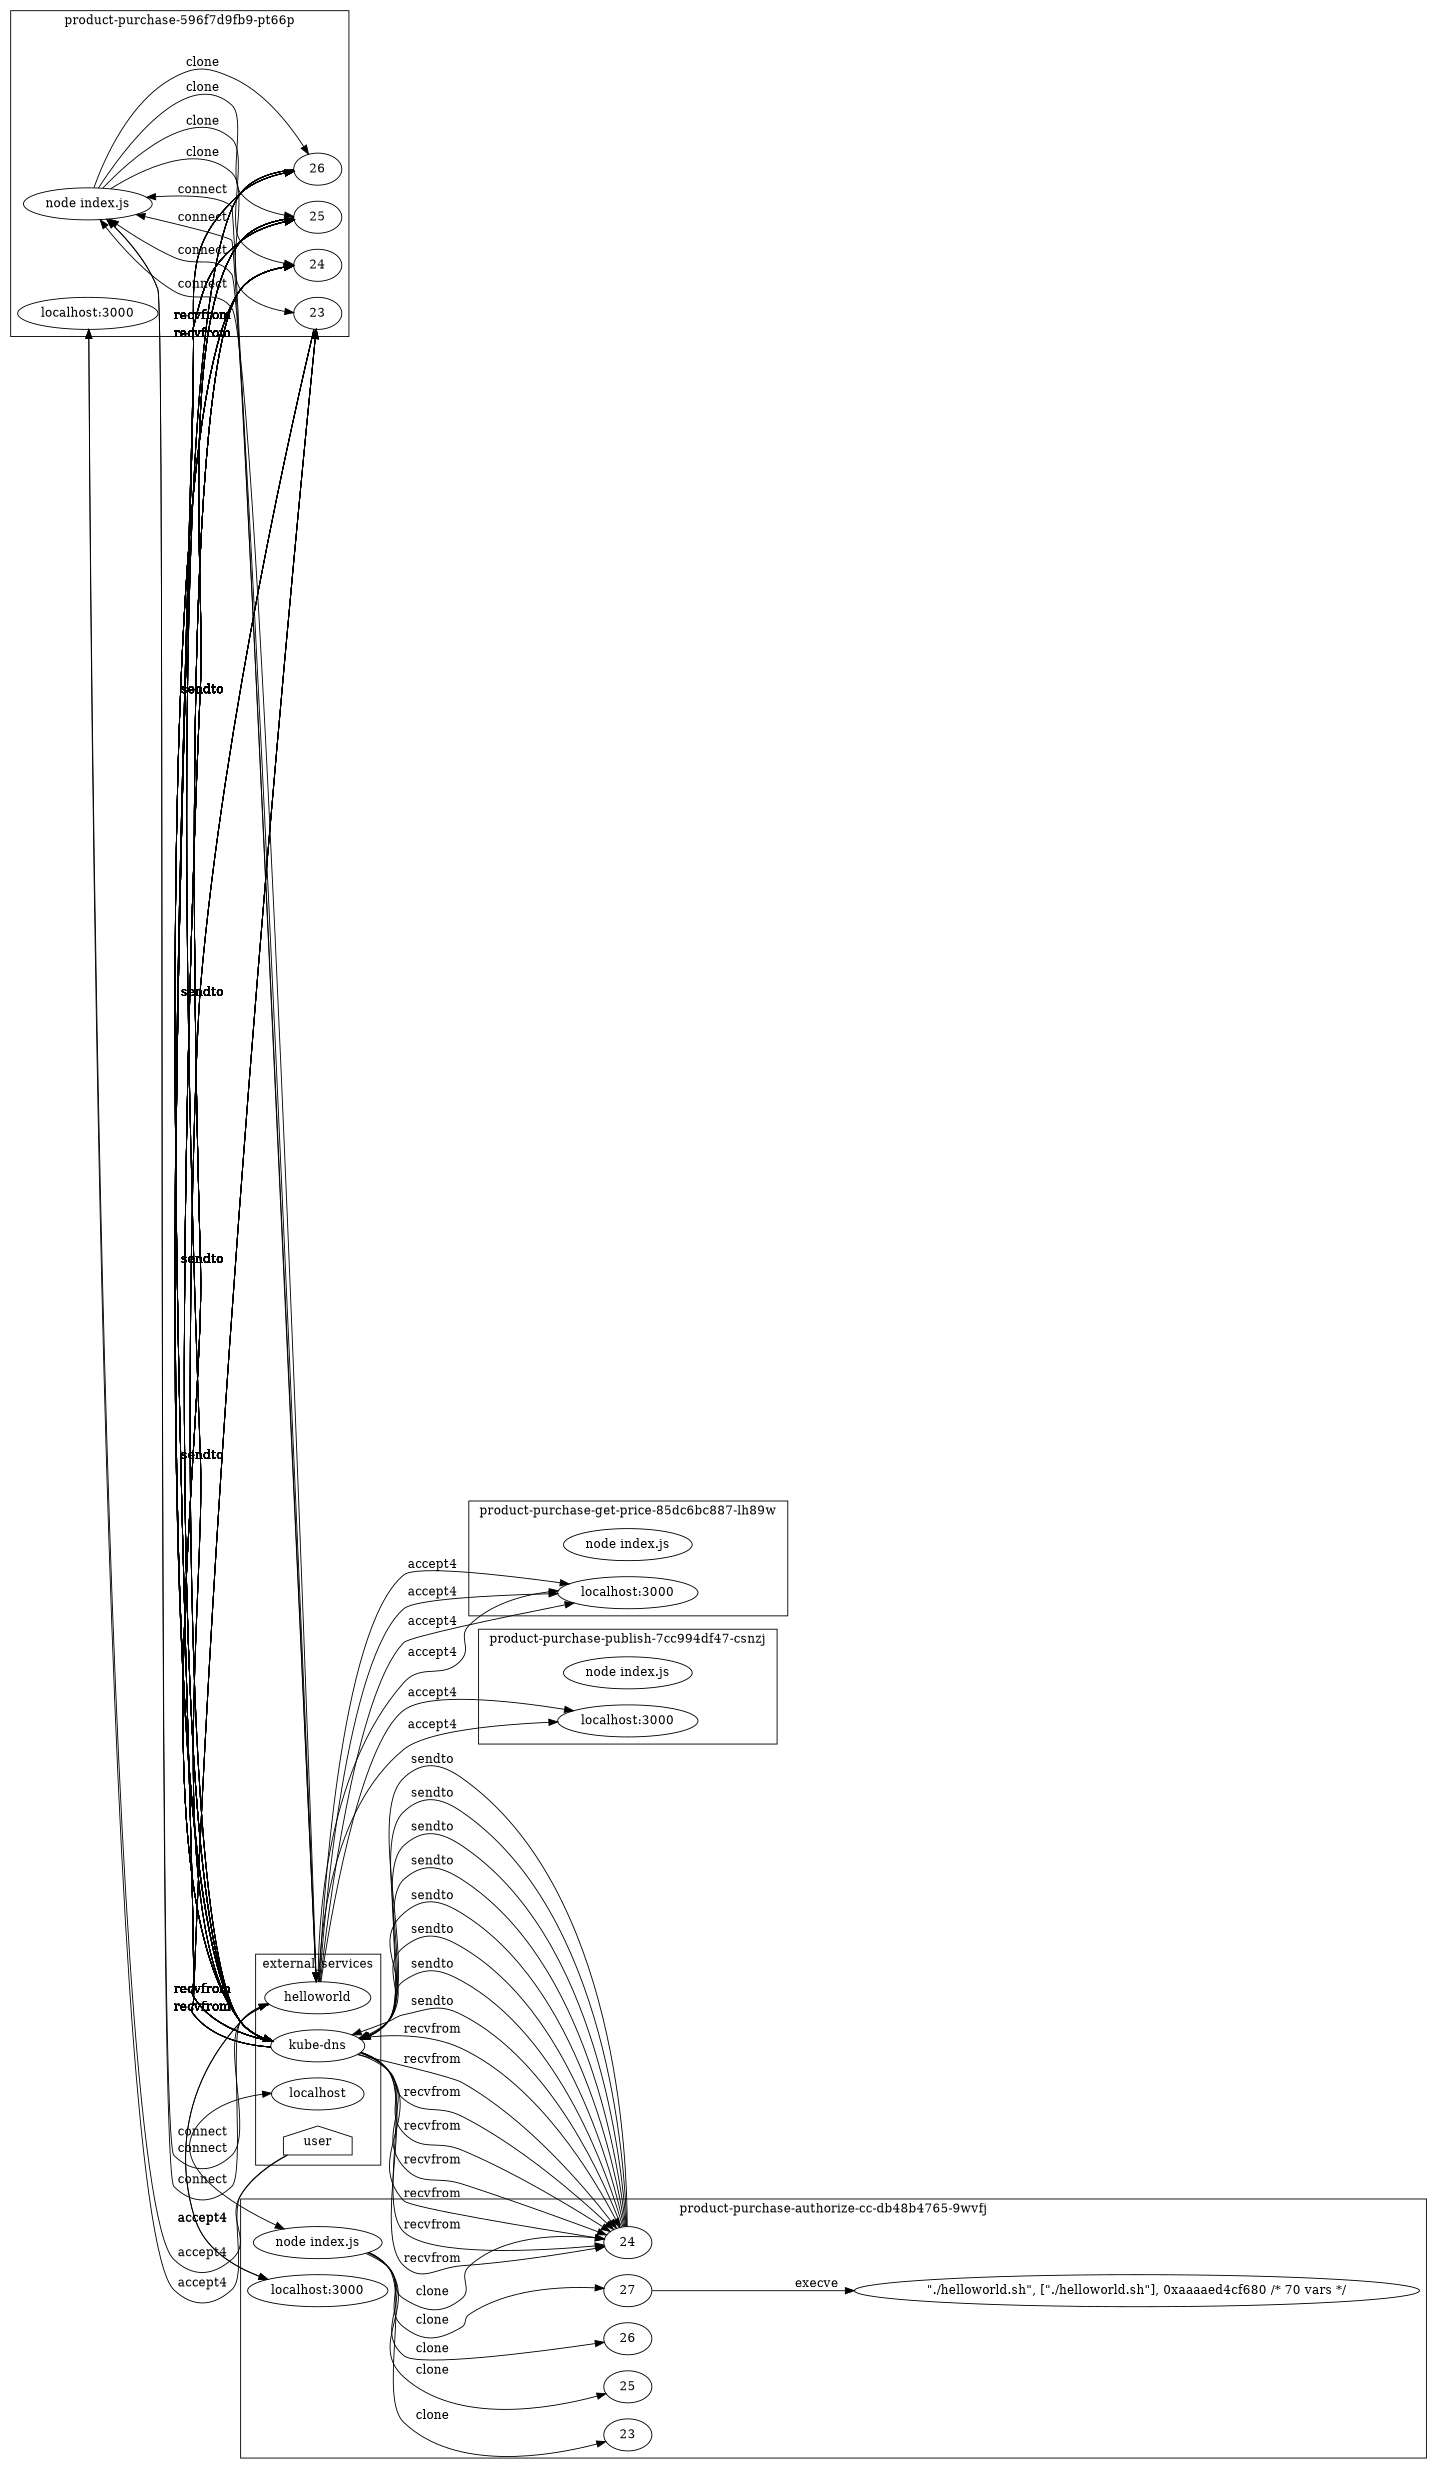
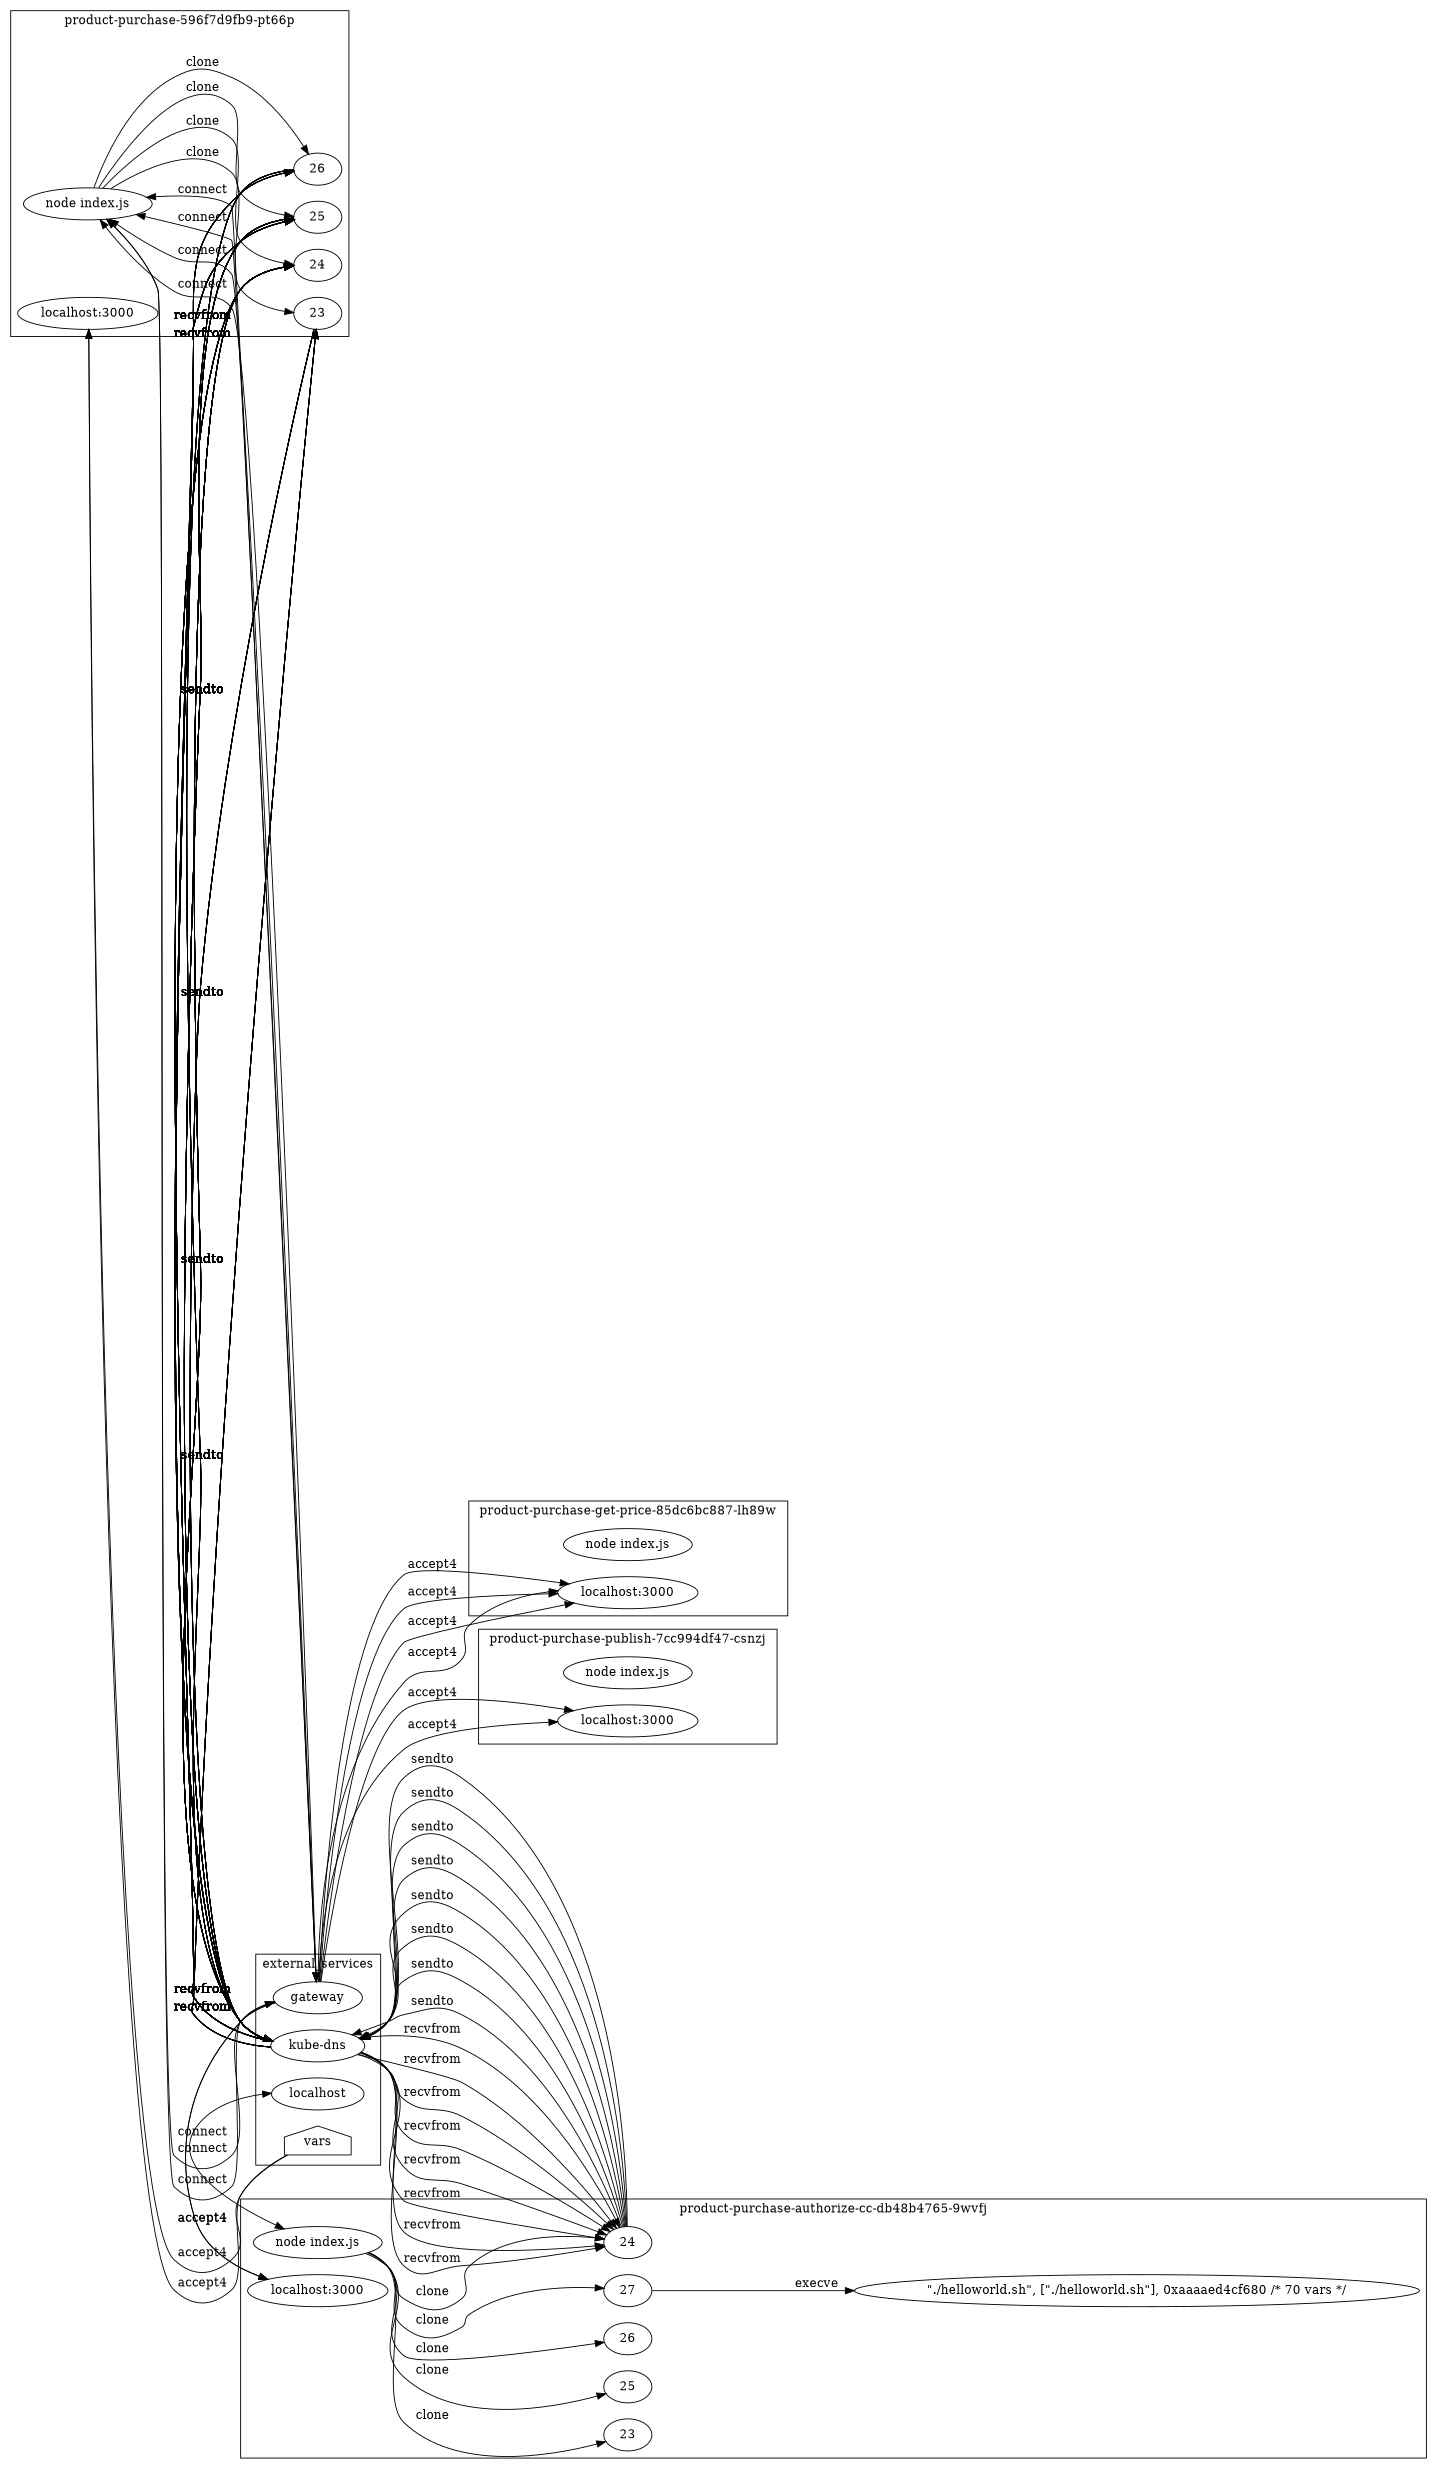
node "helloworld": label "helloworld" -> "gateway"
node "user": label "user" -> "vars"
